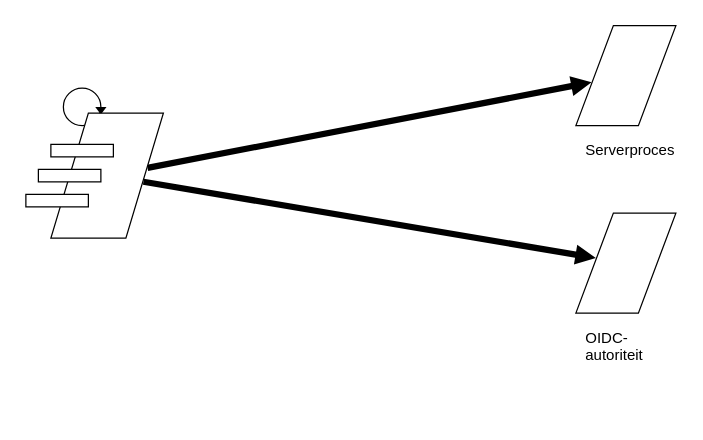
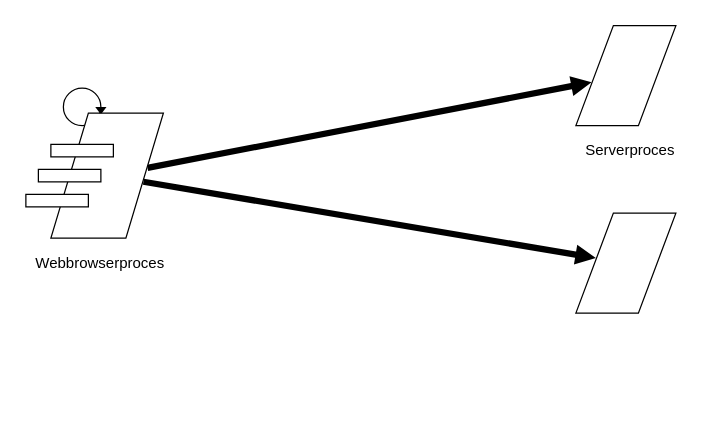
node "Webbrowserproces": added
node "OIDC-autoriteit": removed
